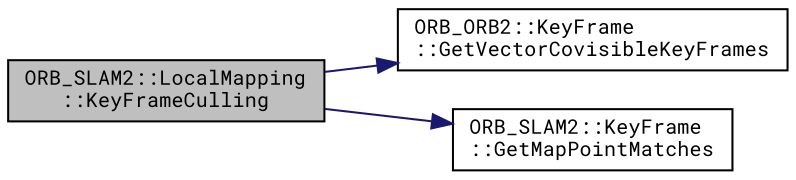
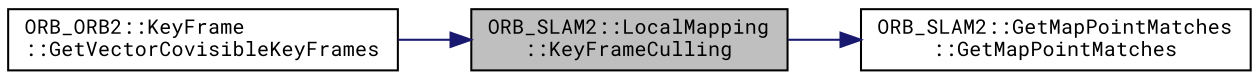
edge "ORB_SLAM2::LocalMapping ::KeyFrameCulling" -> "ORB_ORB2::KeyFrame ::GetVectorCovisibleKeyFrames": reversed
node "ORB_SLAM2::KeyFrame ::GetMapPointMatches": label "ORB_SLAM2::KeyFrame ::GetMapPointMatches" -> "ORB_SLAM2::GetMapPointMatches ::GetMapPointMatches"
